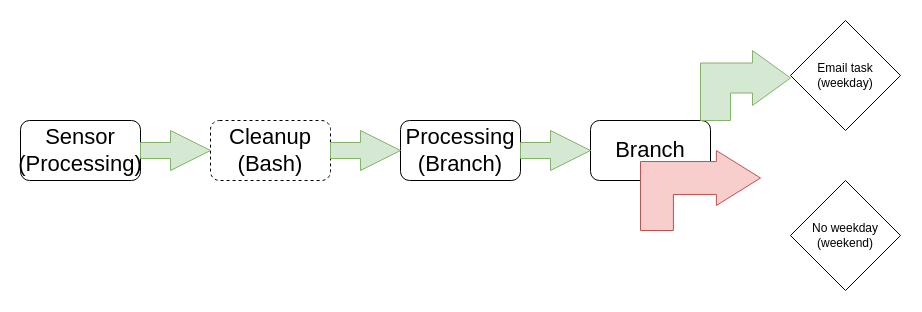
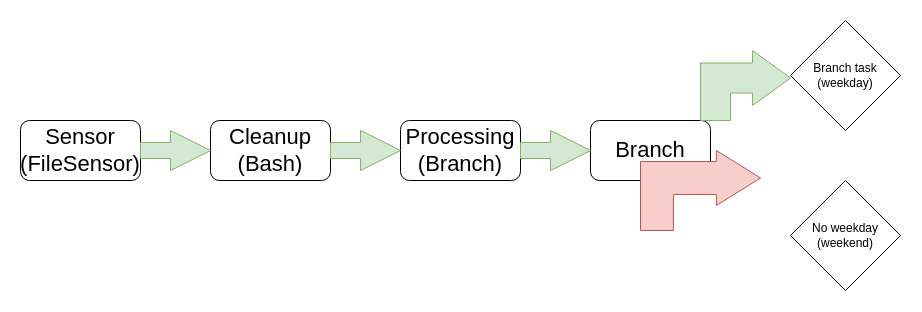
node "Email task (weekday)": label "Email task (weekday)" -> "Branch task (weekday)"
node "Sensor (Processing)": label "Sensor (Processing)" -> "Sensor (FileSensor)"
node "Cleanup (Bash)": style dashed -> solid
